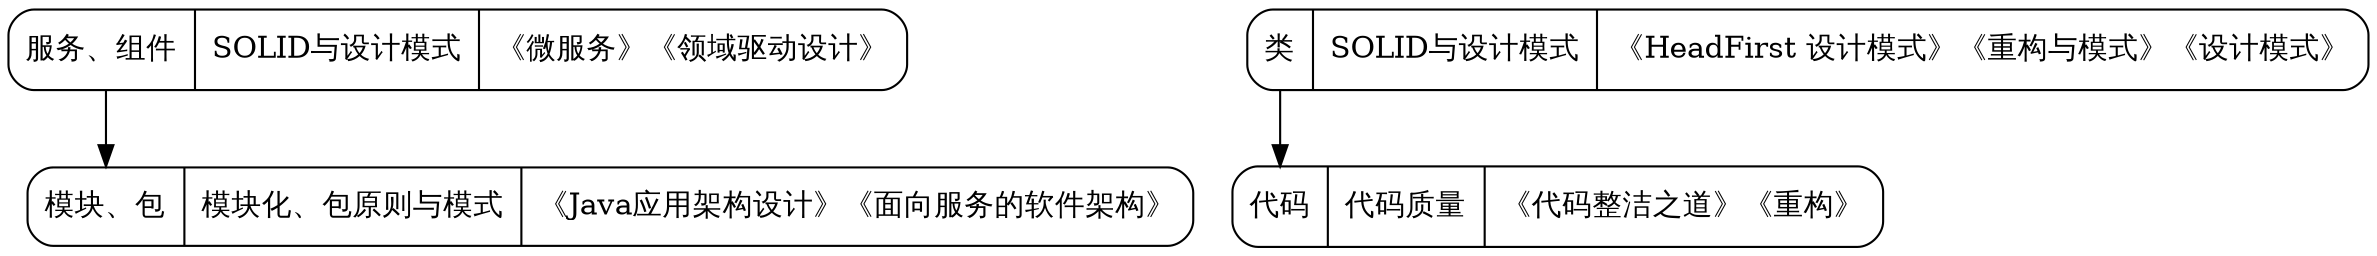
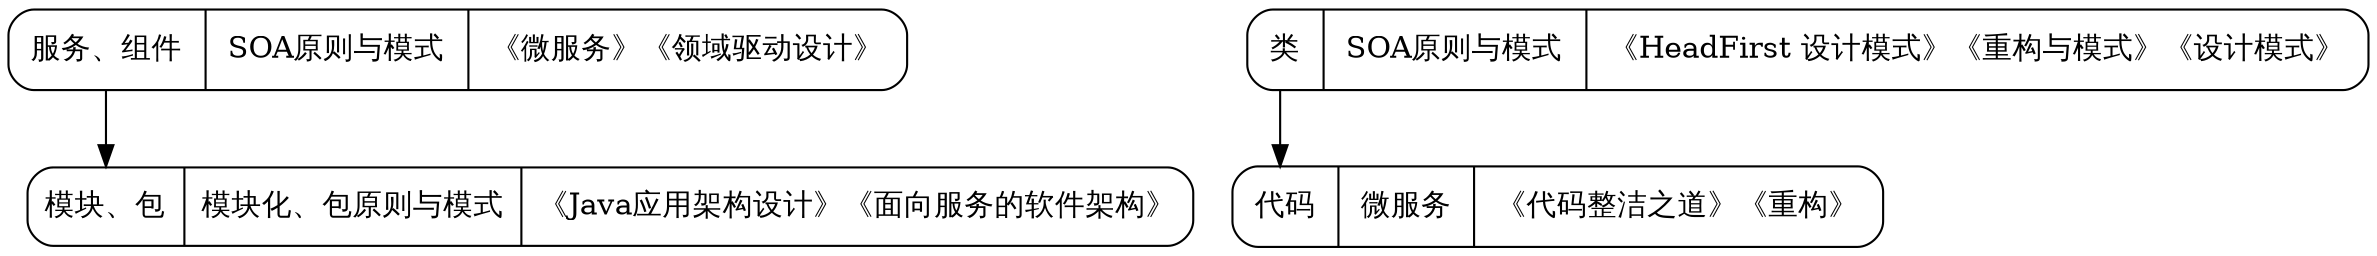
node "服务、组件": text "SOLID与设计模式" -> "SOA原则与模式"
node "类": text "SOLID与设计模式" -> "SOA原则与模式"
node "代码": text "代码质量" -> "微服务"
